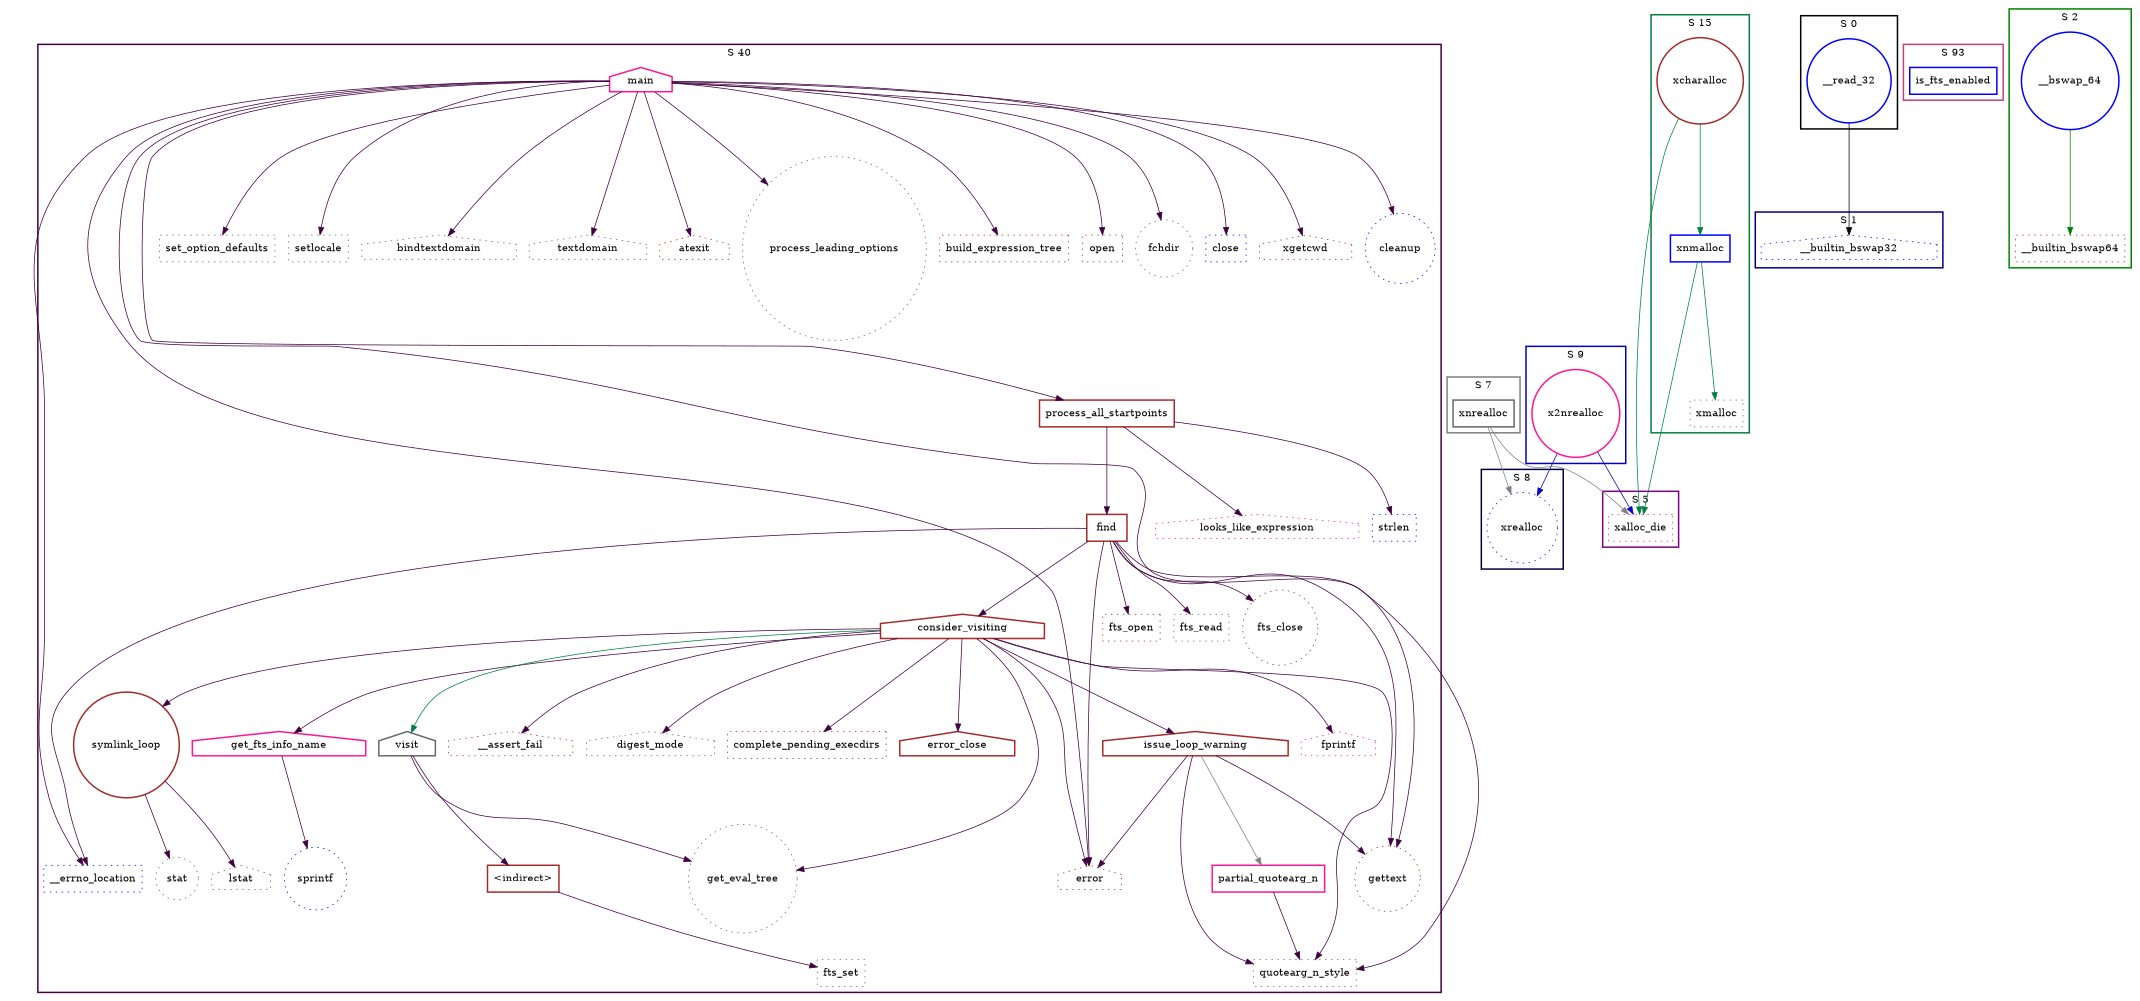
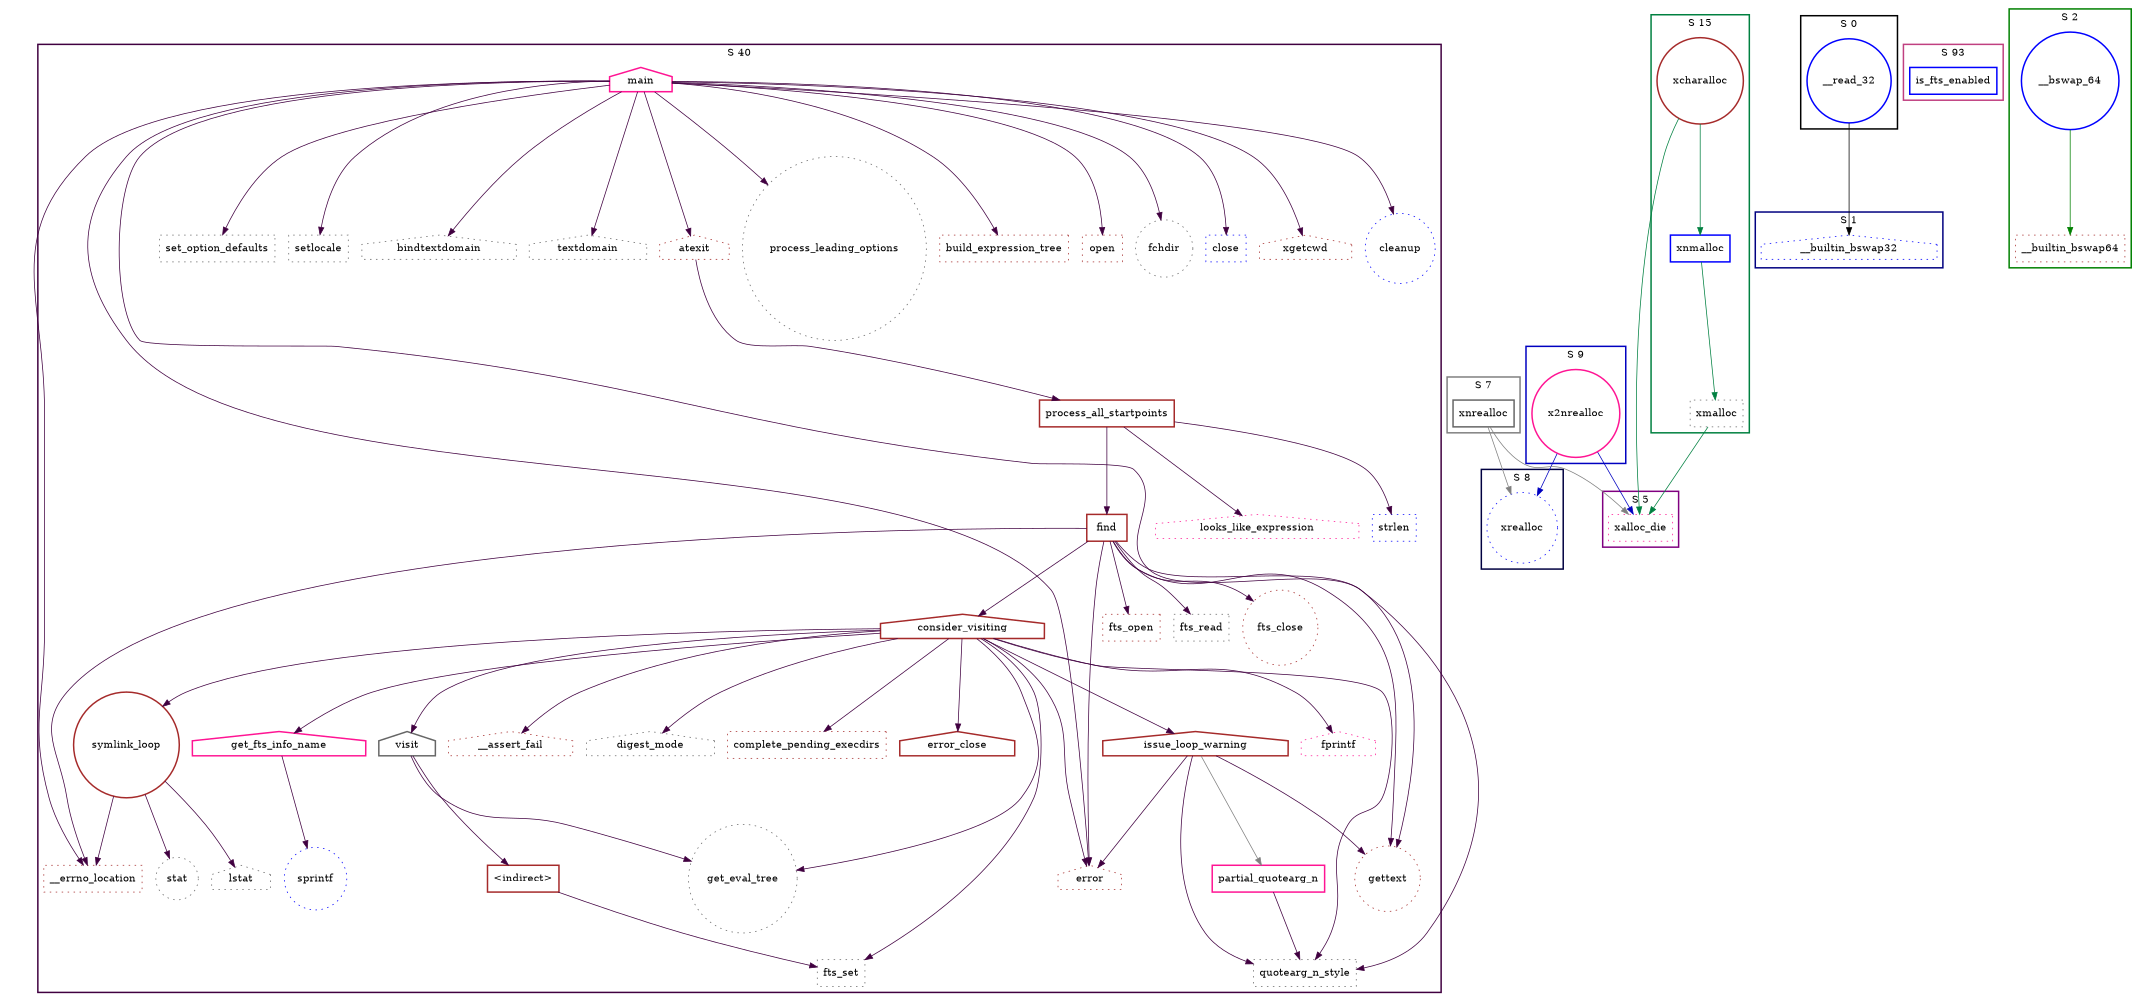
edge "main" -> "process_all_startpoints": now "atexit" -> "process_all_startpoints"
edge "xnmalloc" -> "xalloc_die": now "xmalloc" -> "xalloc_die"
edge "consider_visiting" -> "visit": color #008040 -> #400040
edge "consider_visiting" -> "fts_set": added
edge "symlink_loop" -> "__errno_location": added
node "__errno_location": color blue -> brown
